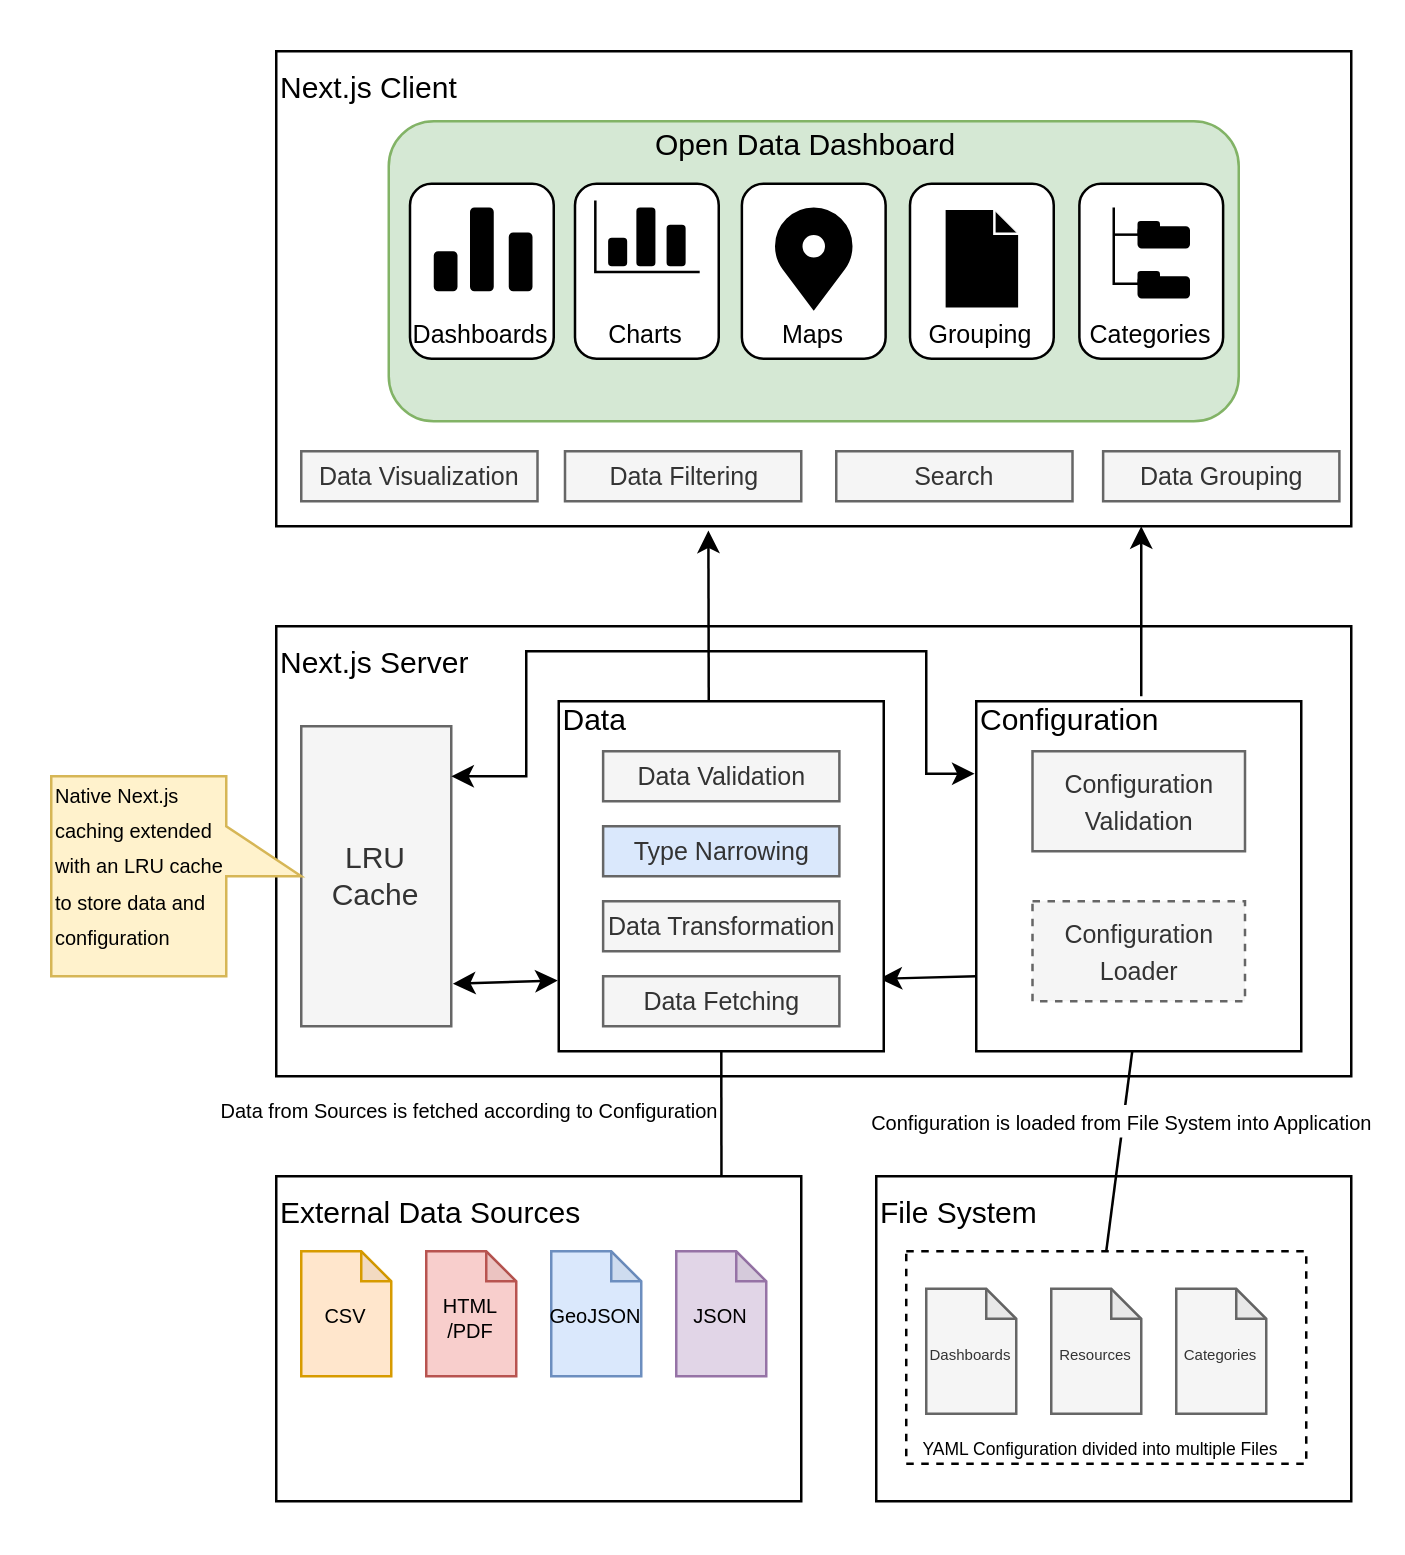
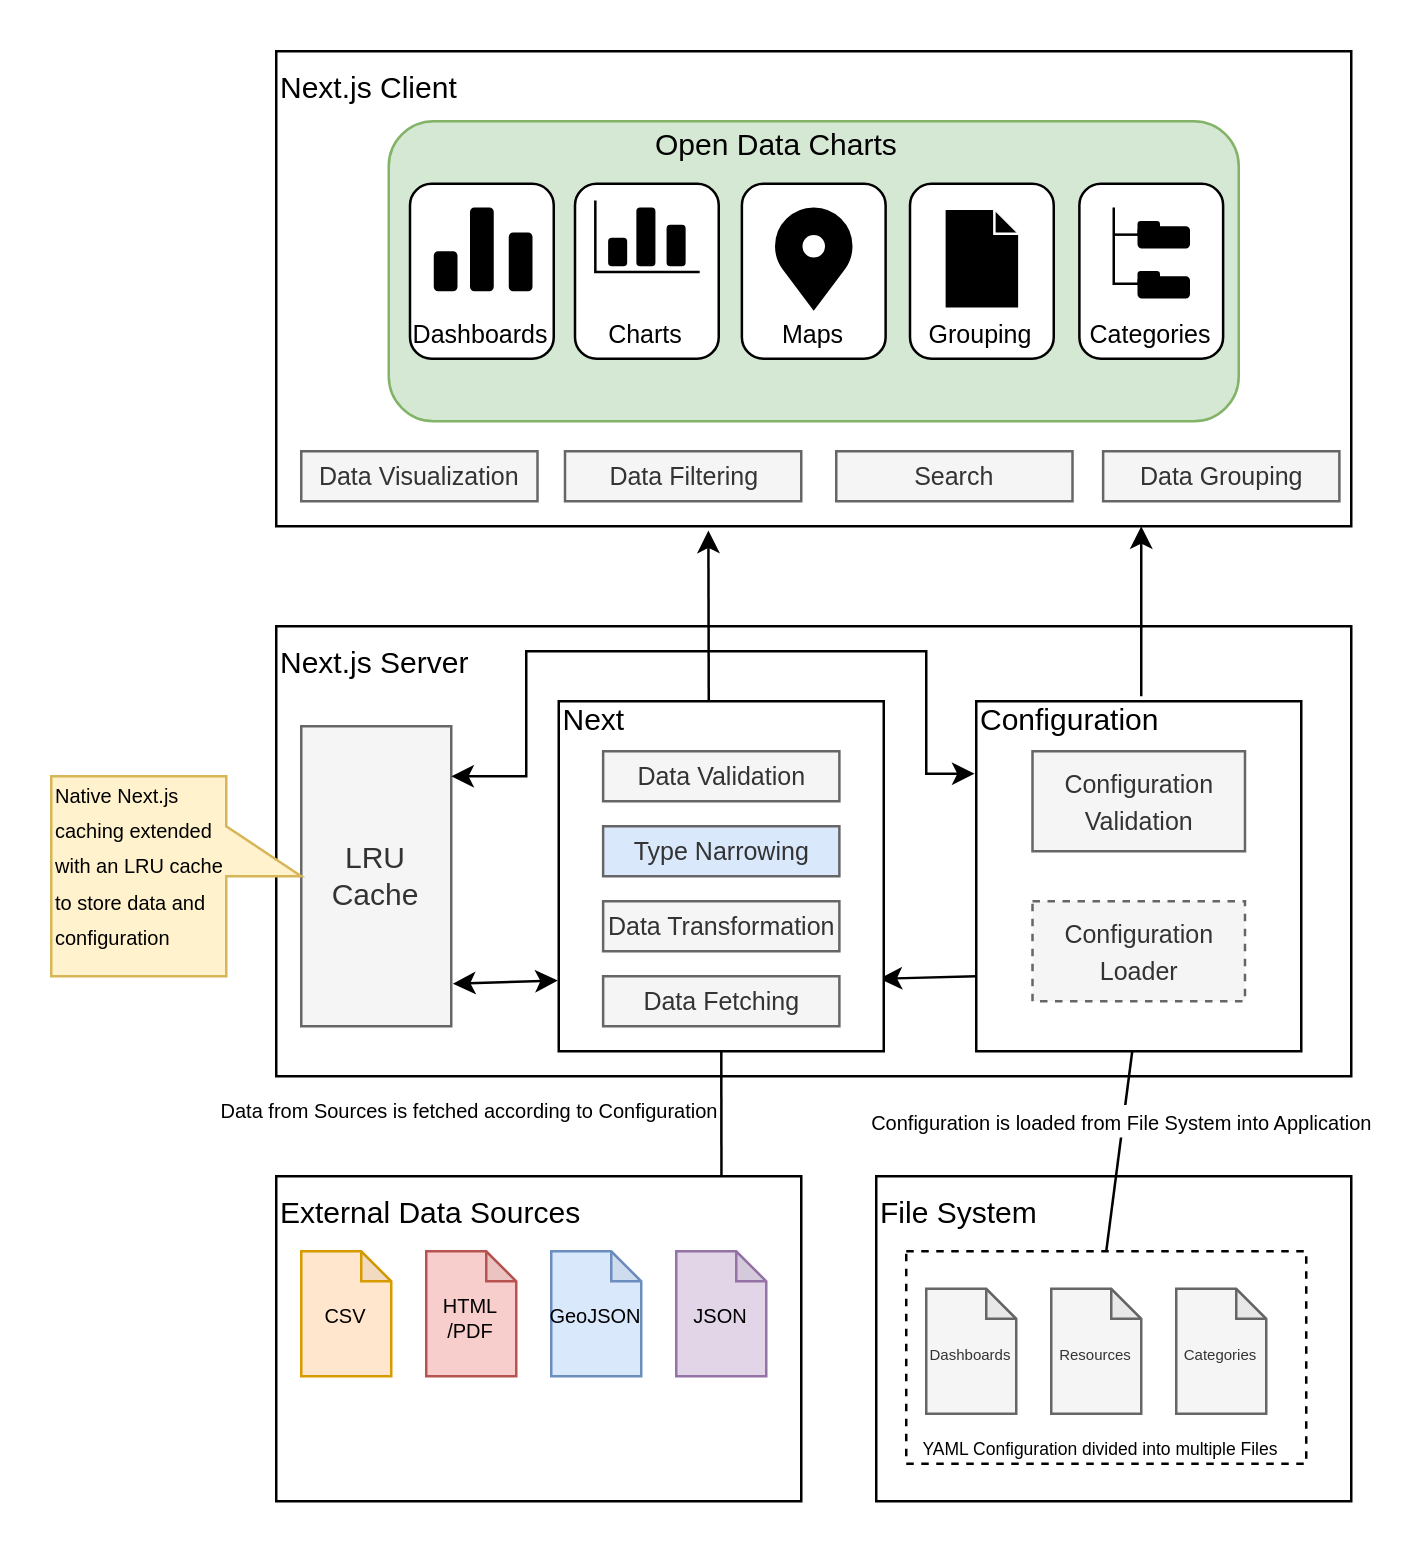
node "Open Data Dashboard": label "Open Data Dashboard" -> "Open Data Charts"
node "Data": label "Data" -> "Next"
